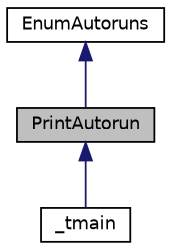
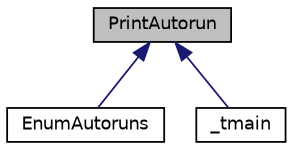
edge "PrintAutorun" -> "EnumAutoruns": reversed
